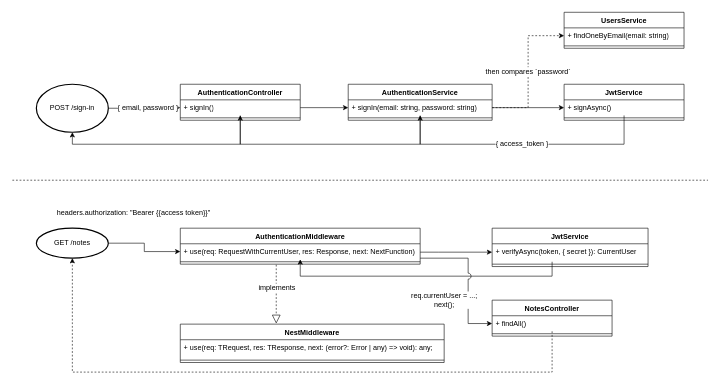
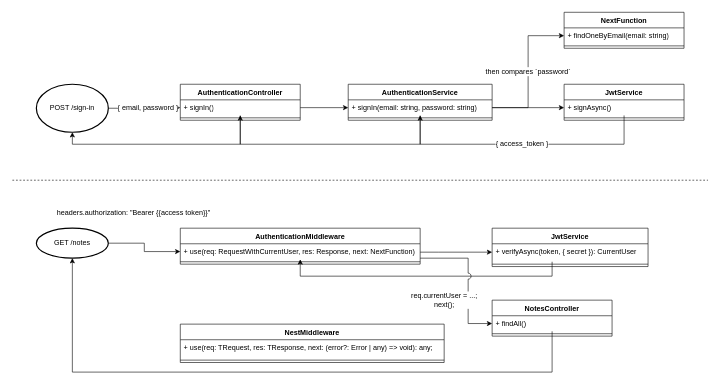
node "UsersService": label "UsersService" -> "NextFunction"
edge "+ signIn(email: string, password: string)" -> "+ findOneByEmail(email: string)": style dashed -> solid
edge "AuthenticationMiddleware" -> "NestMiddleware": removed, label "implements"
edge "+ findAll()" -> "GET /notes": style dashed -> solid
